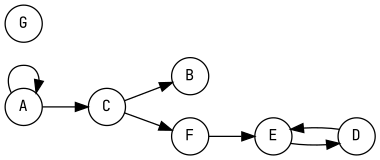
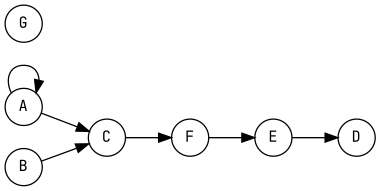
edge "C" -> "B": reversed
edge "D" -> "E": removed
